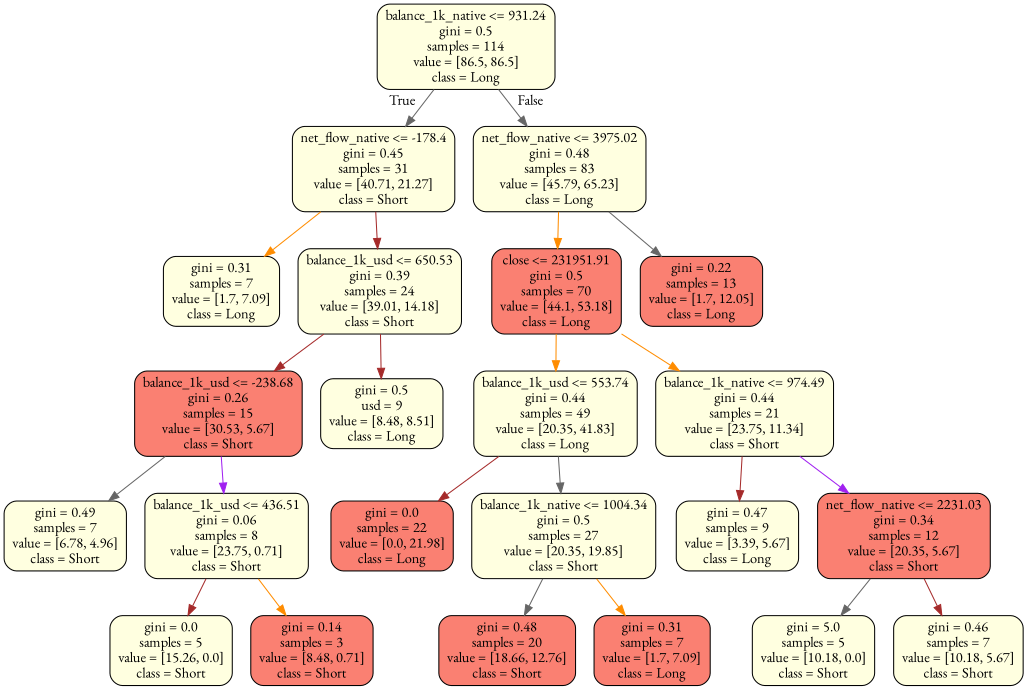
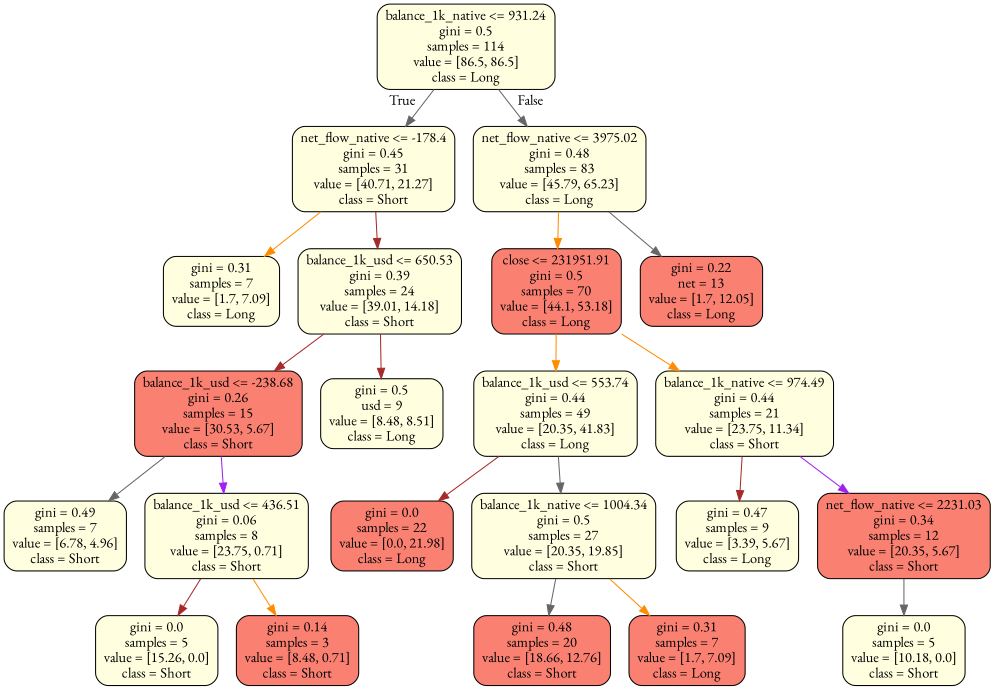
node "gini = 0.22 samples = 13 value = [1.7, 12.05] class = Long": label "gini = 0.22 samples = 13 value = [1.7, 12.05] class = Long" -> "gini = 0.22 net = 13 value = [1.7, 12.05] class = Long"
node "gini = 5.0 samples = 5 value = [10.18, 0.0] class = Short": label "gini = 5.0 samples = 5 value = [10.18, 0.0] class = Short" -> "gini = 0.0 samples = 5 value = [10.18, 0.0] class = Short"
node "gini = 0.46 samples = 7 value = [10.18, 5.67] class = Short": removed
